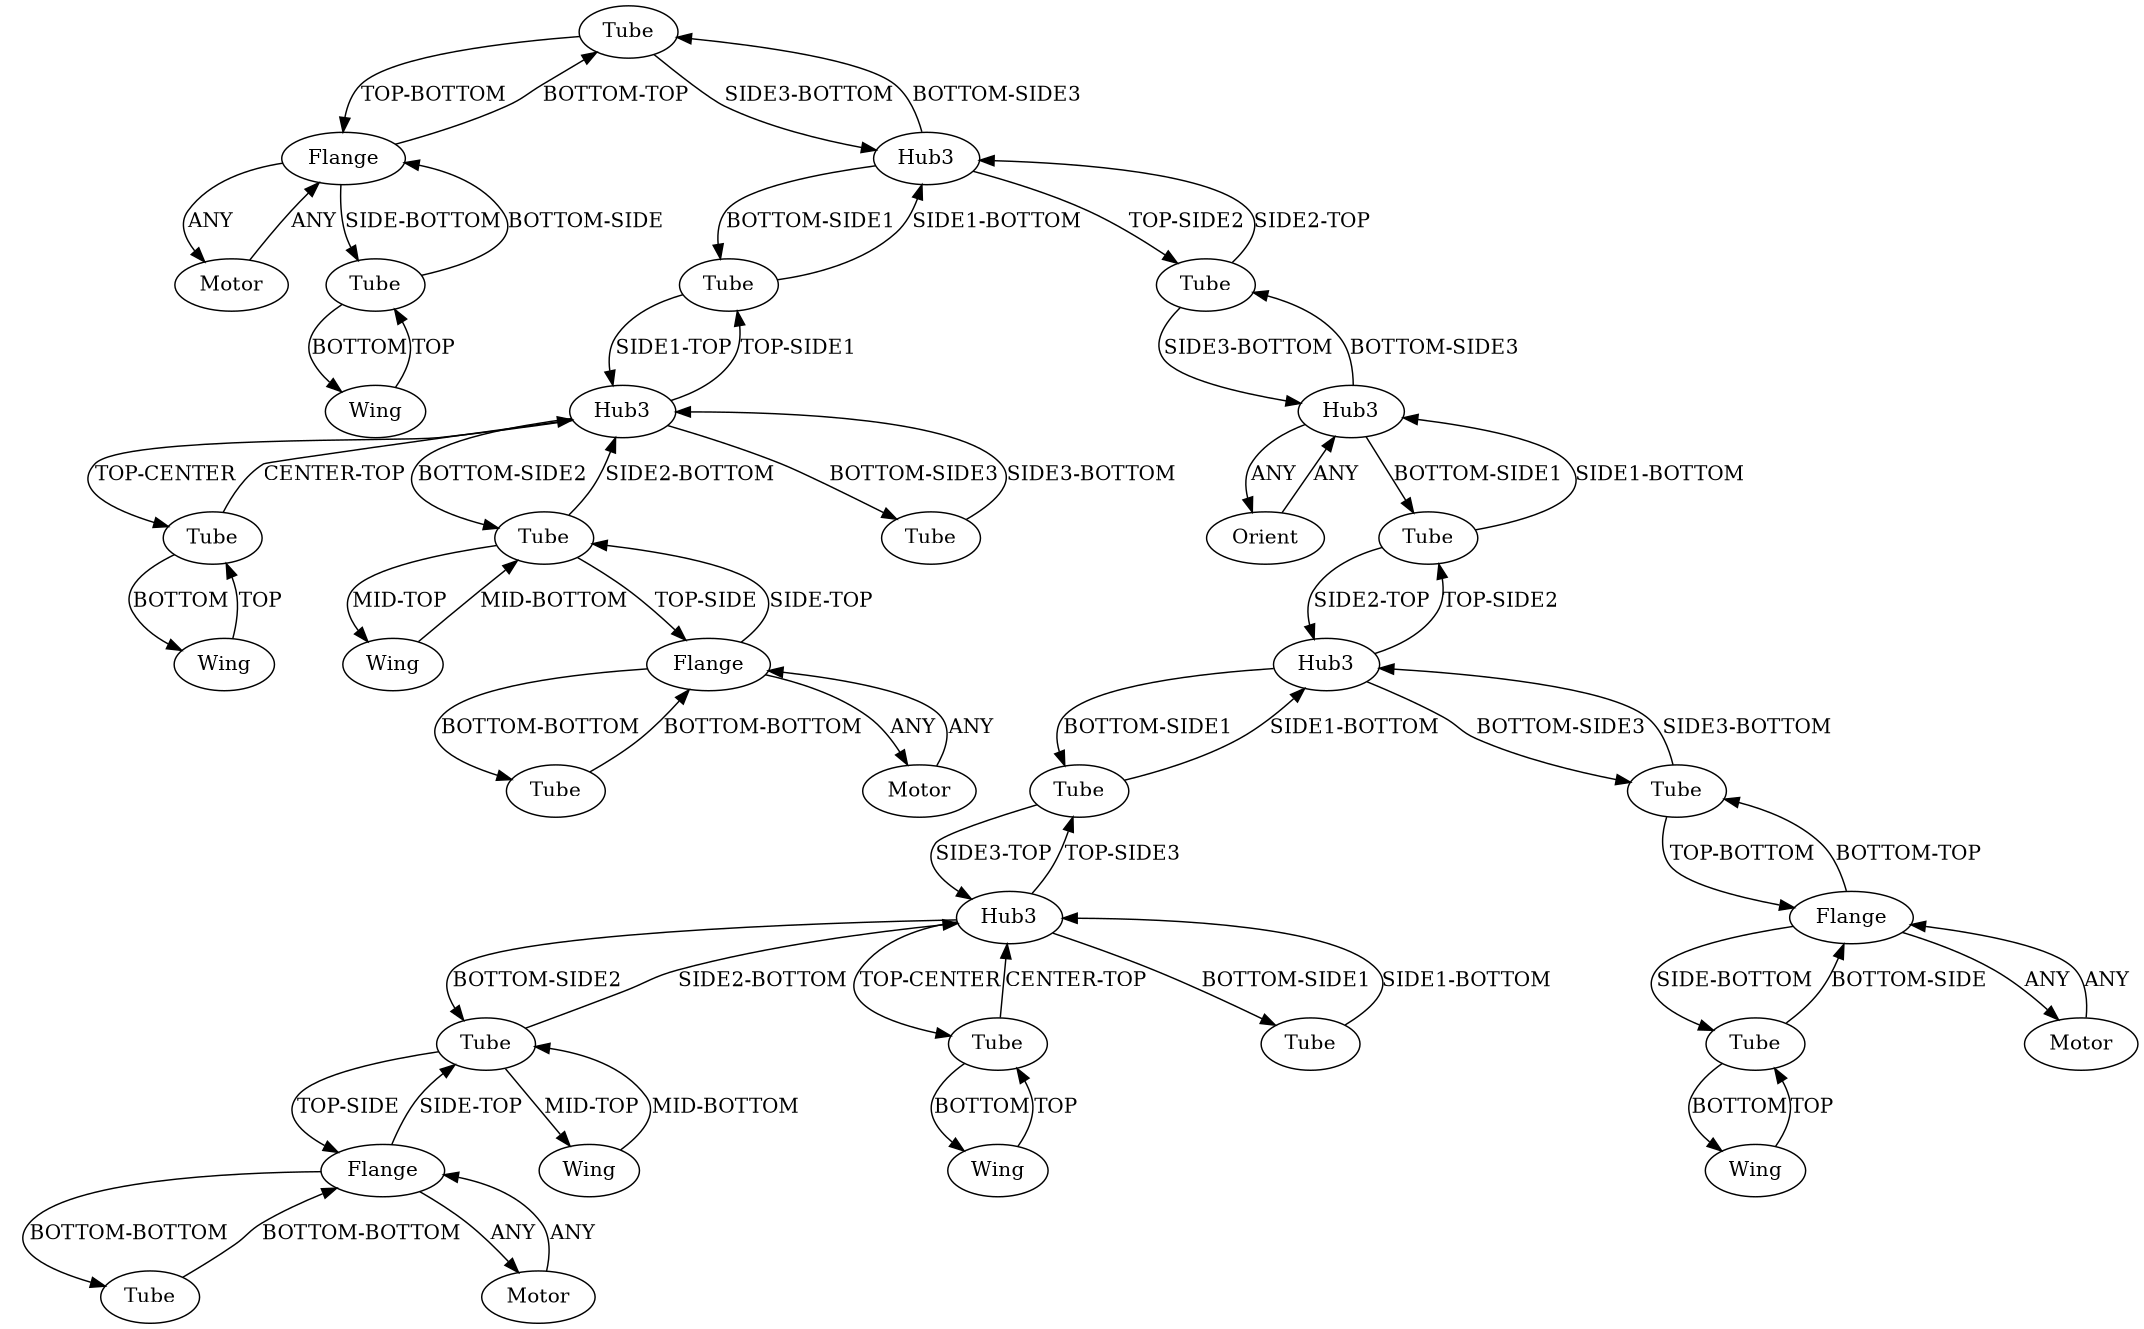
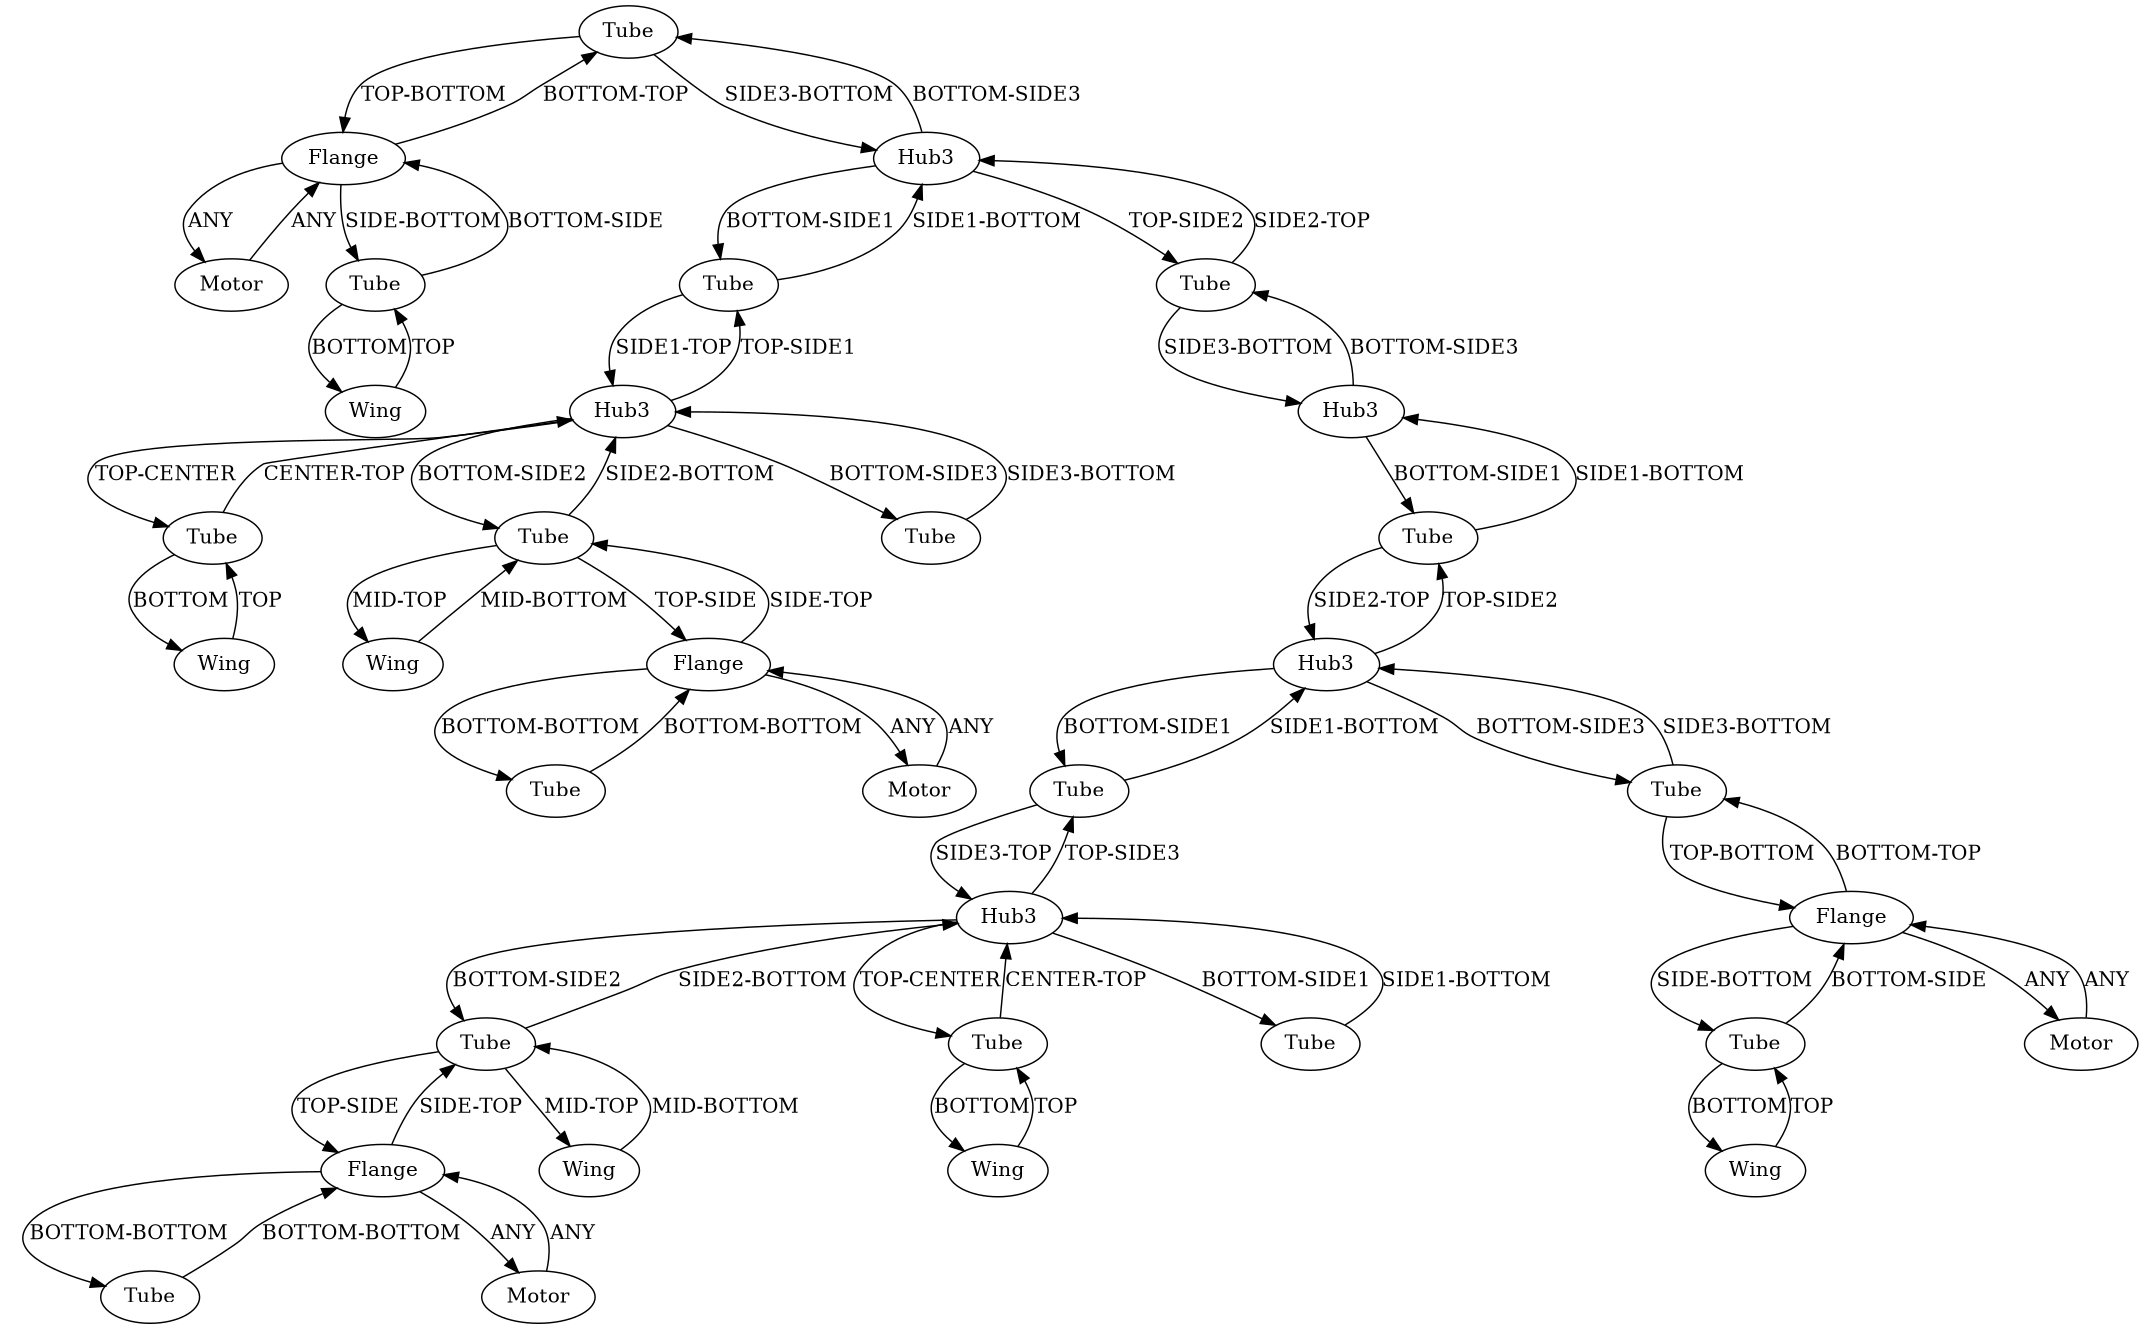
node "Orient": removed
